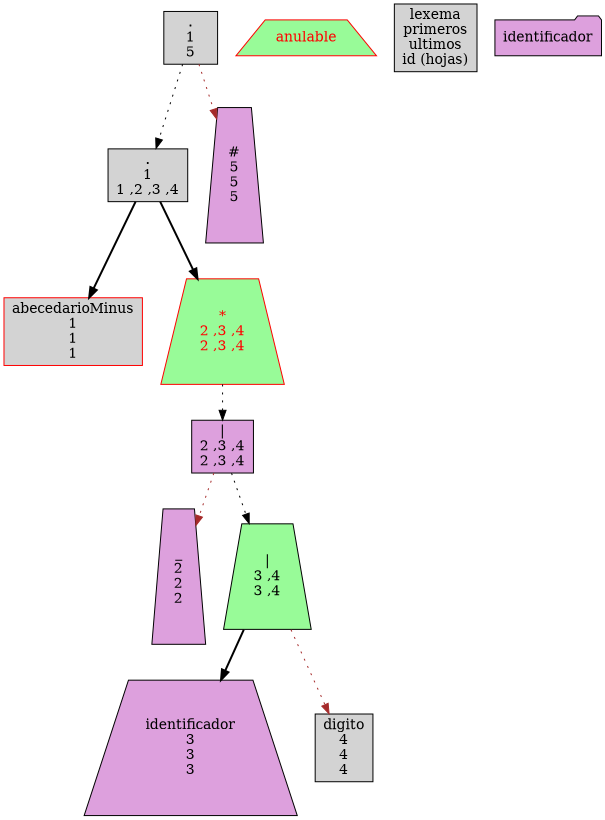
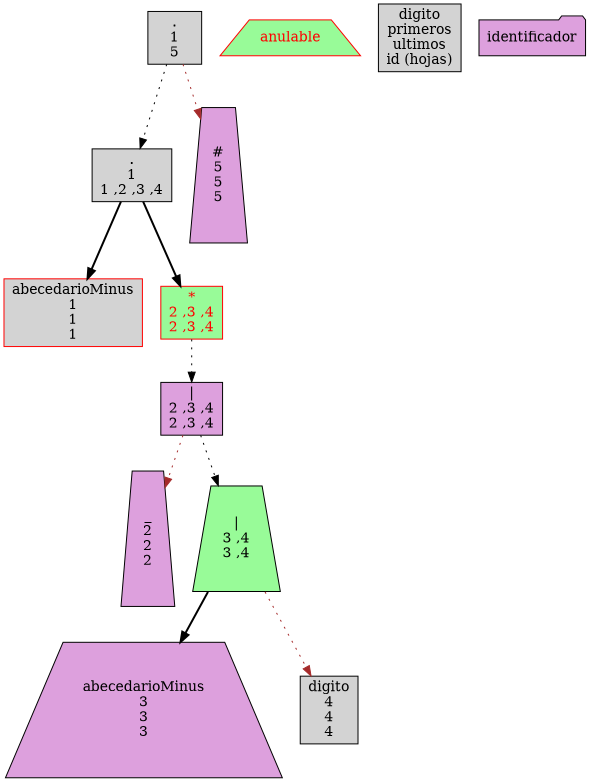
node "lexema primeros ultimos id (hojas)": label "lexema primeros ultimos id (hojas)" -> "digito primeros ultimos id (hojas)"
node "* 2 ,3 ,4 2 ,3 ,4": shape trapezium -> box
node "identificador 3 3 3": label "identificador 3 3 3" -> "abecedarioMinus 3 3 3"
